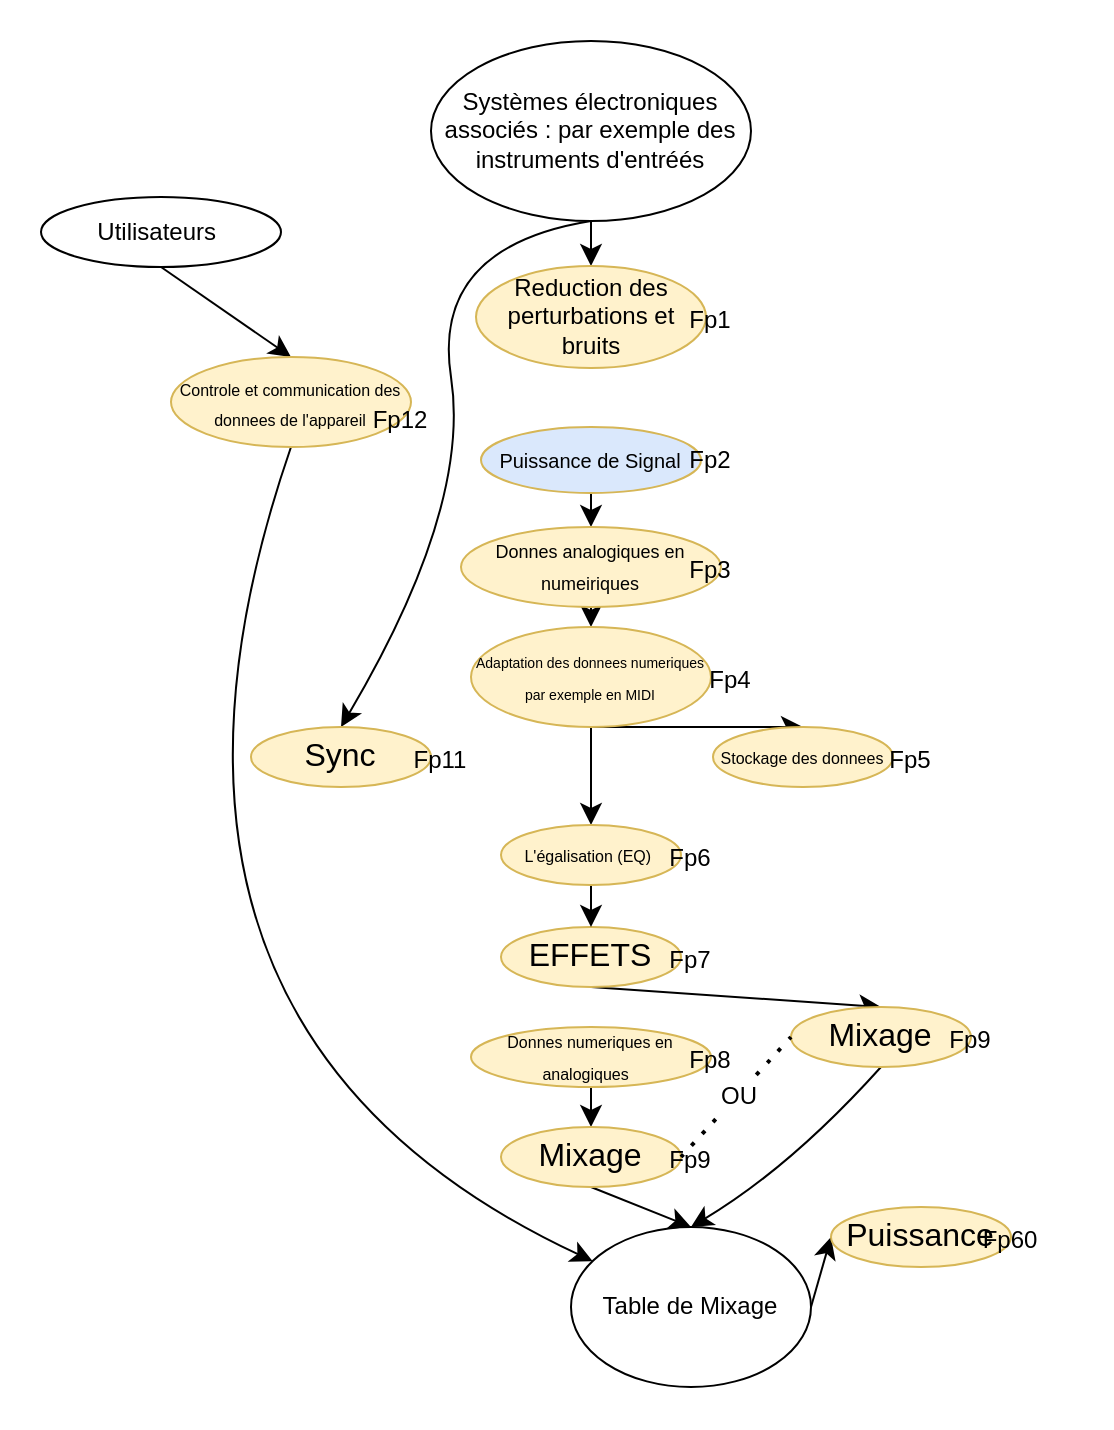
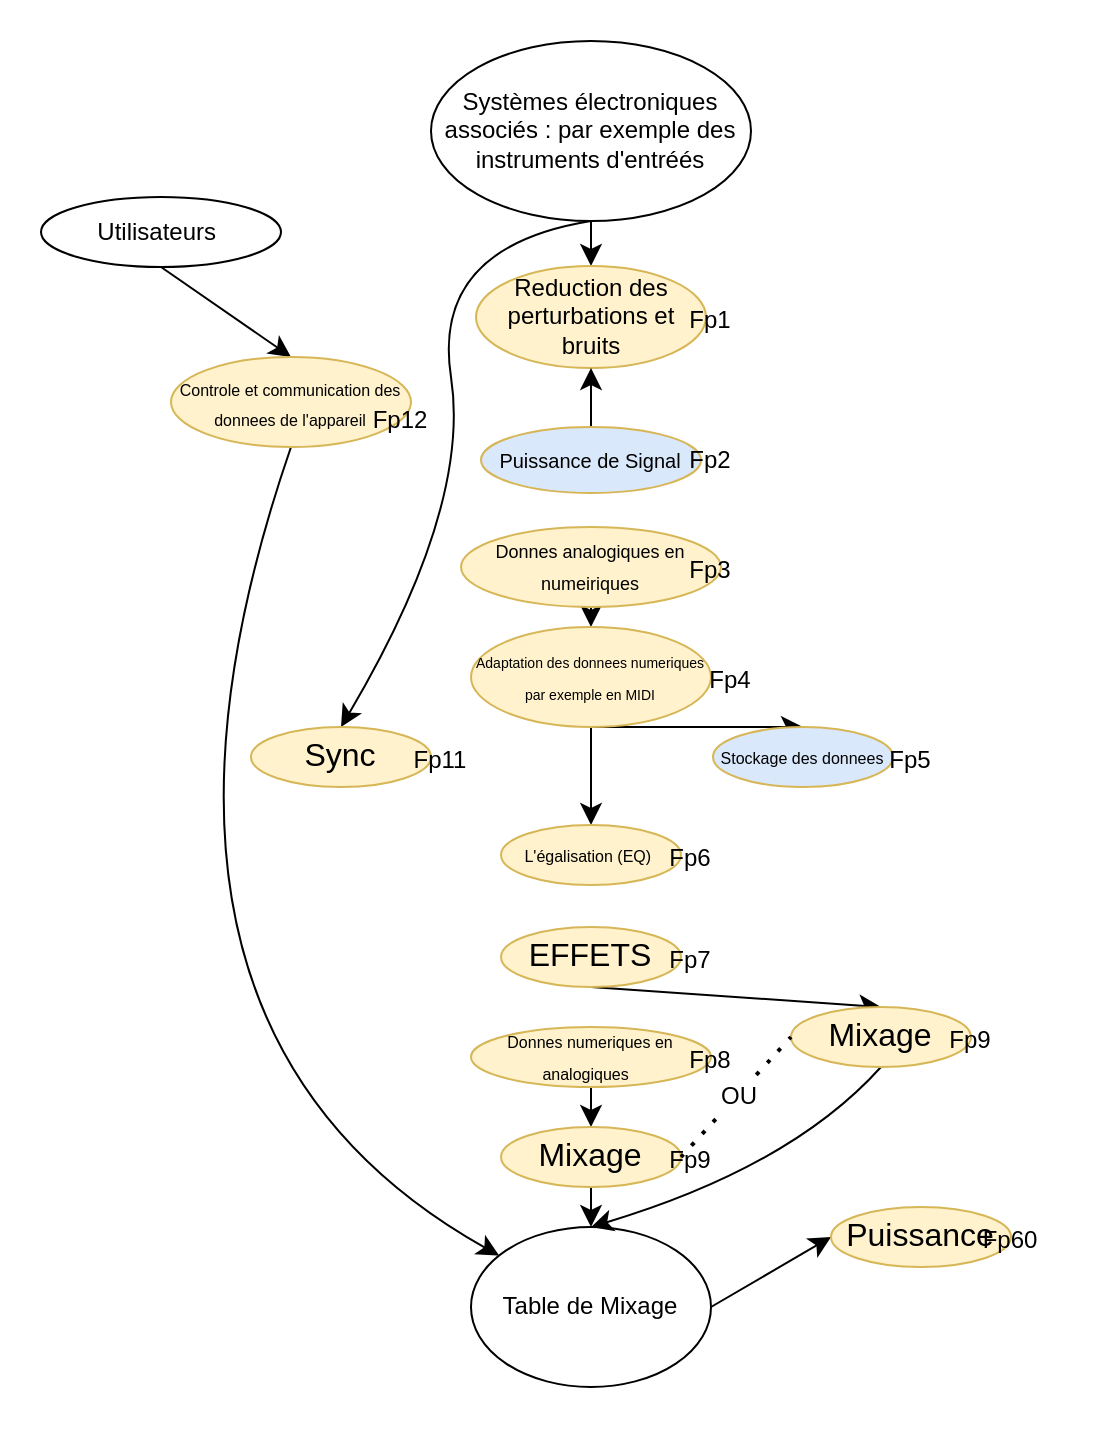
edge "Puissance de Signal" -> "Donnes analogiques en numeiriques": now "Puissance de Signal" -> "Reduction des perturbations et bruits"
node "Stockage des donnees": fillcolor #fff2cc -> #dae8fc
edge "L'égalisation (EQ)" -> "EFFETS": removed
node "Table de Mixage": moved (691, 1307) -> (591, 1307)
